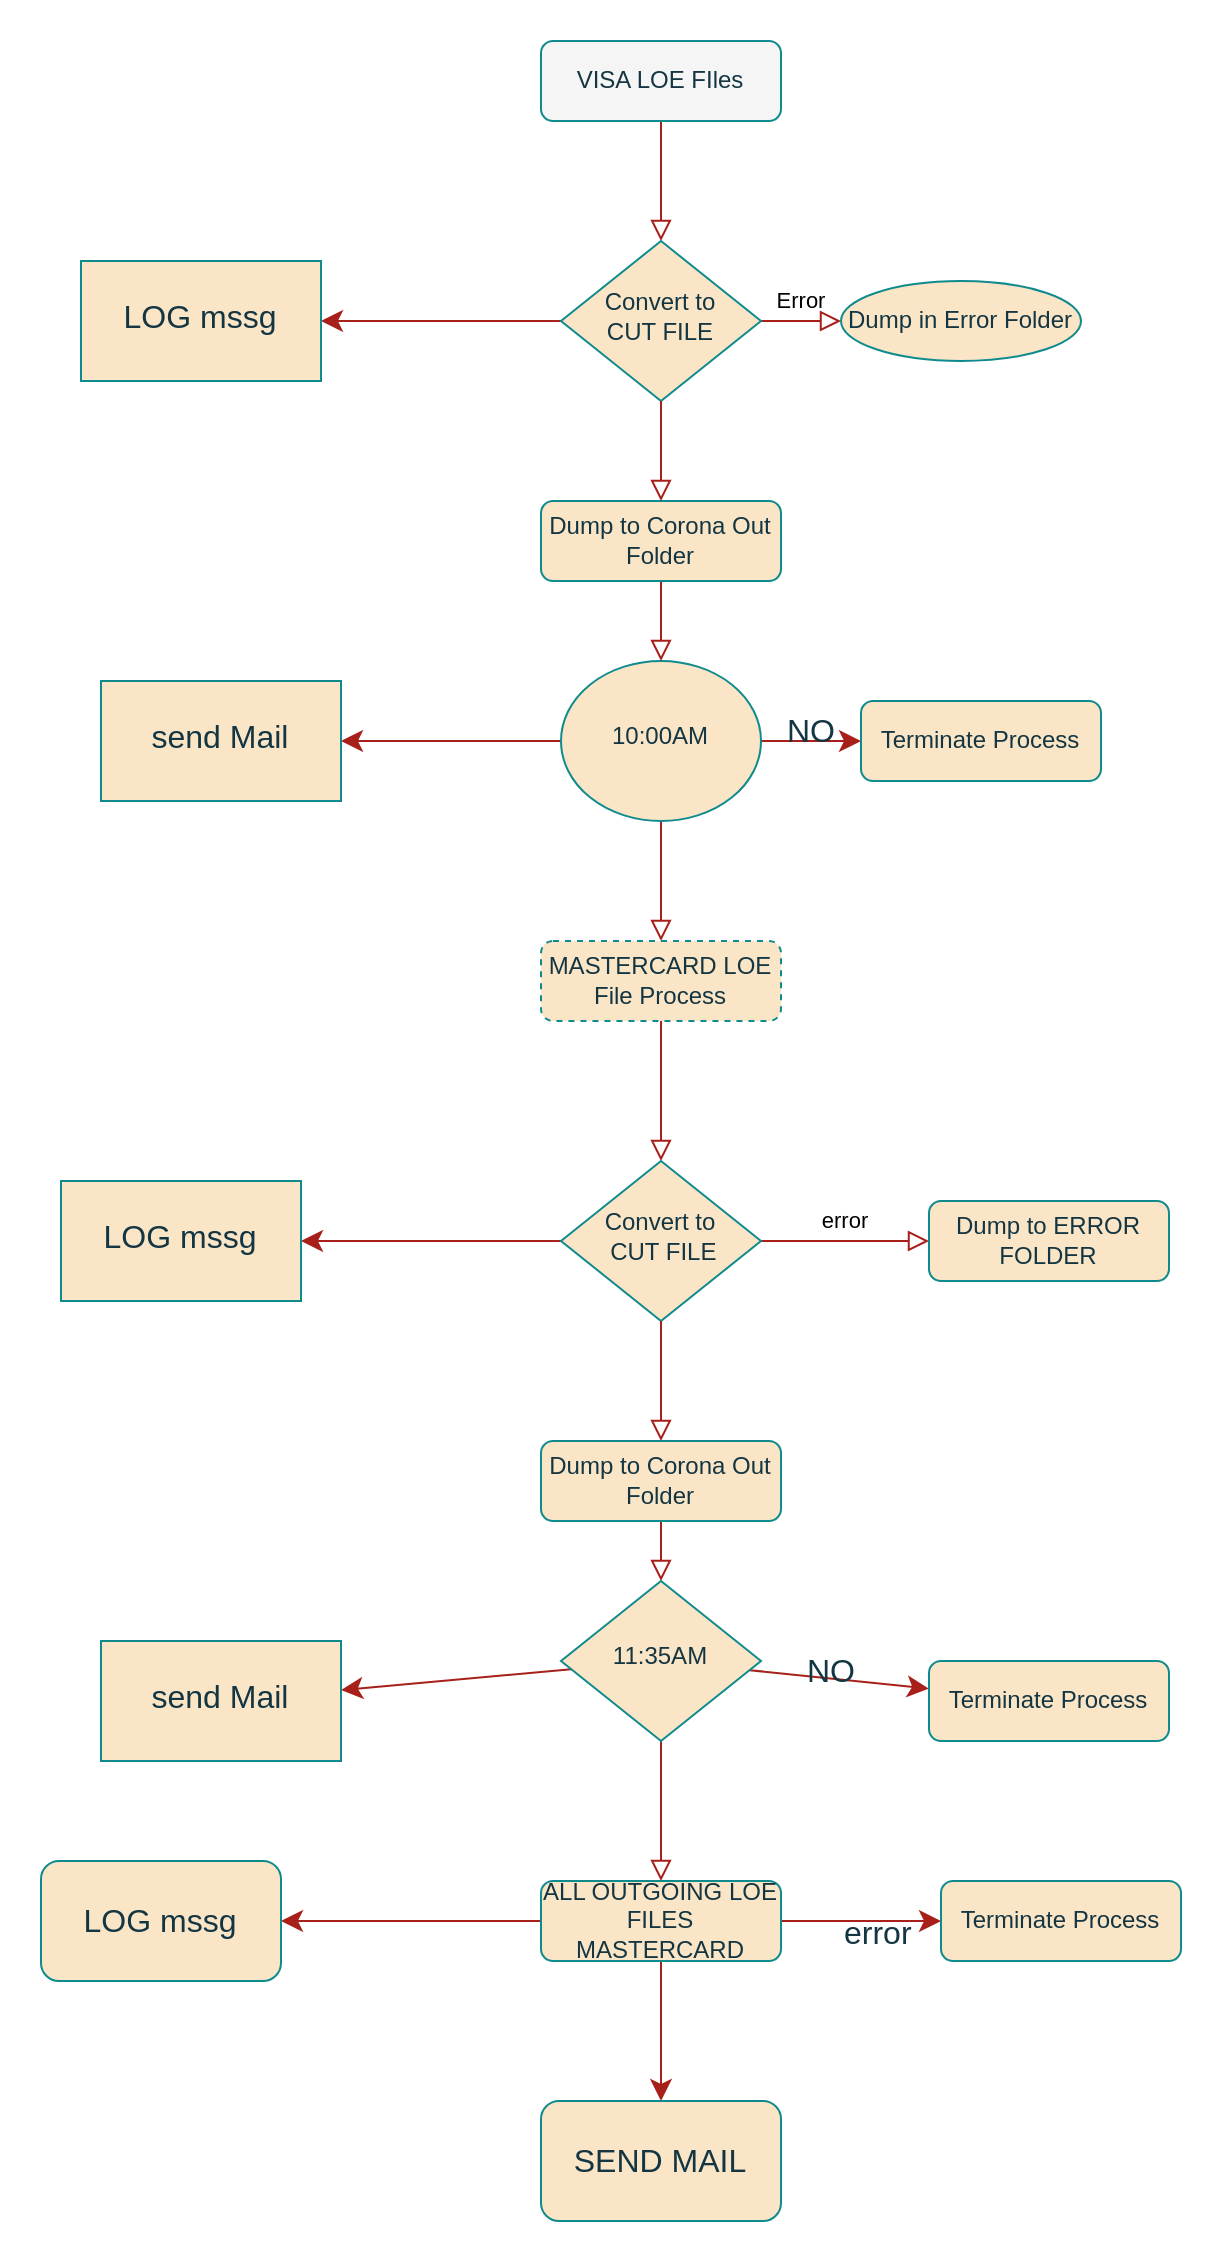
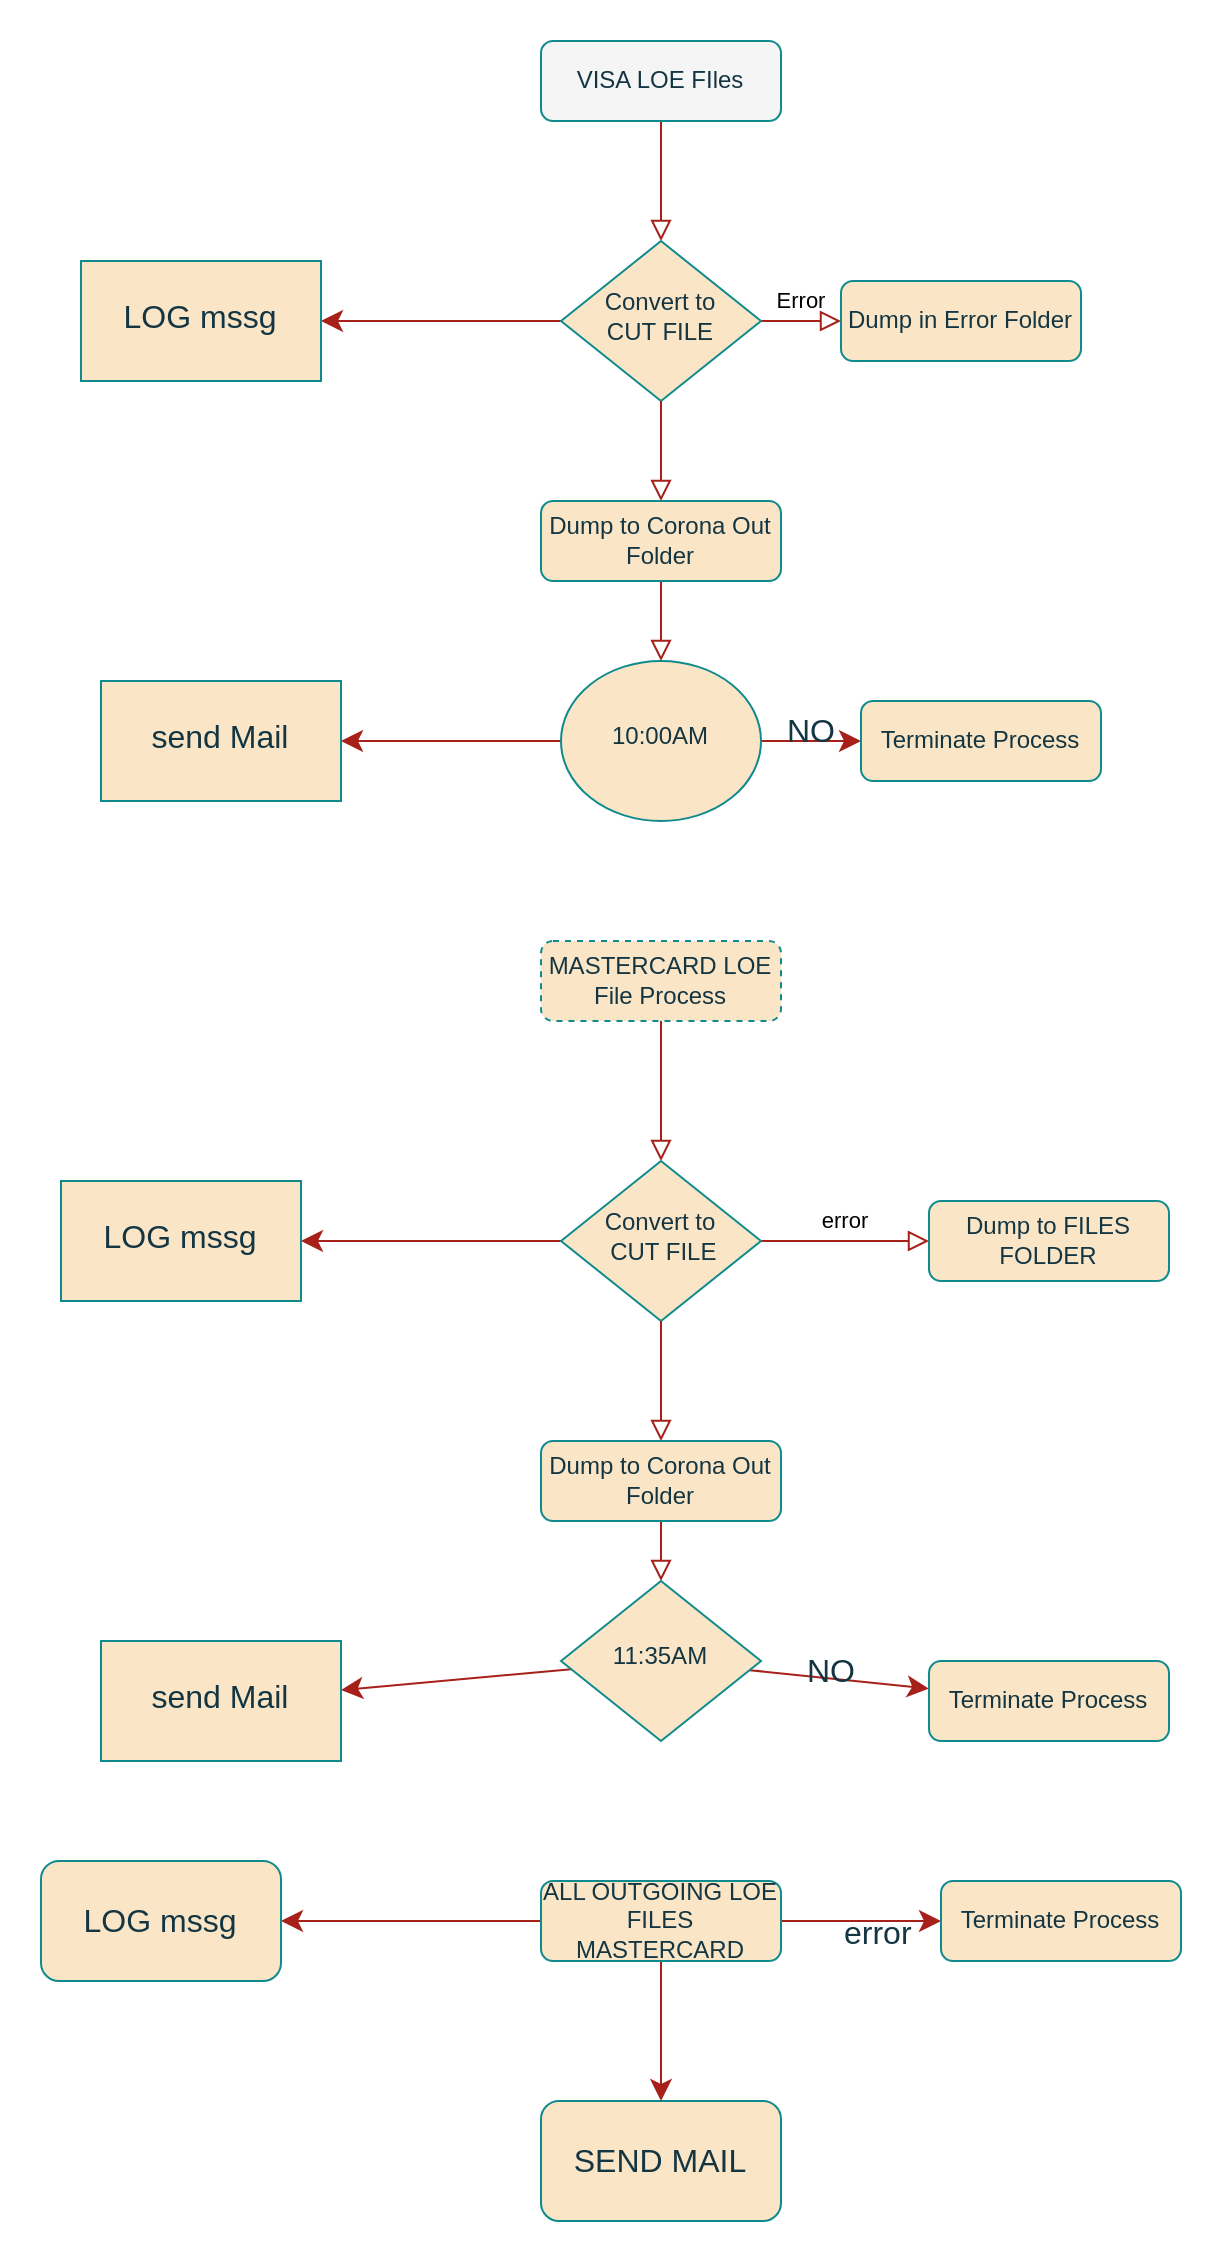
node "Dump in Error Folder": shape ellipse -> rounded rectangle
edge "10:00AM" -> "MASTERCARD LOE File Process": removed
node "Dump to ERROR FOLDER": label "Dump to ERROR FOLDER" -> "Dump to FILES FOLDER"
edge "11:35AM" -> "ALL OUTGOING LOE FILES MASTERCARD": removed
